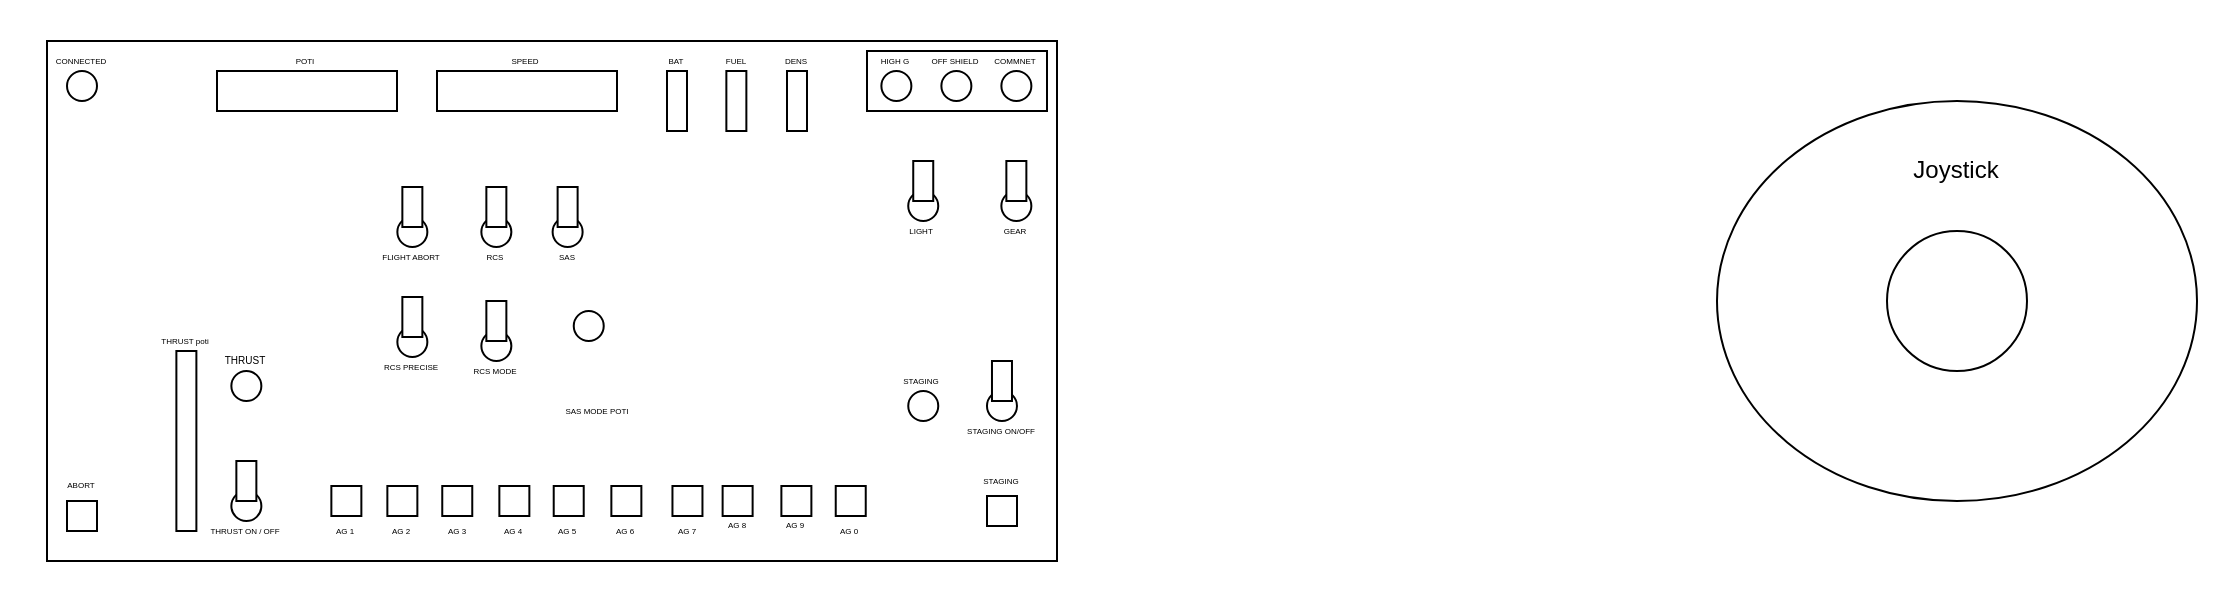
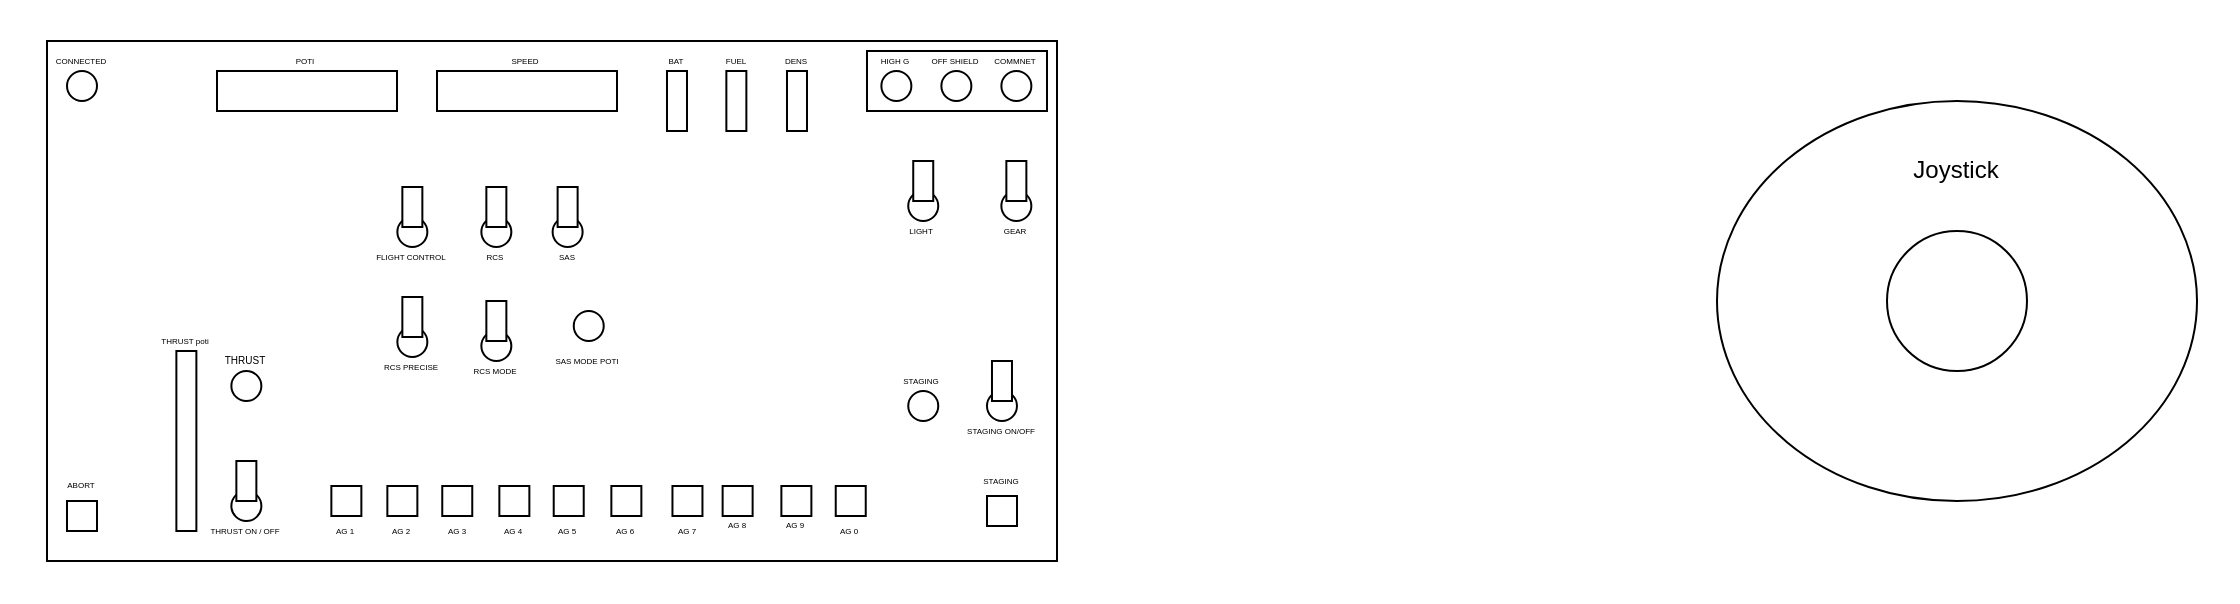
node "FLIGHT ABORT": label "FLIGHT ABORT" -> "FLIGHT CONTROL"
node "SAS MODE POTI": moved (599, 406) -> (589, 356)
